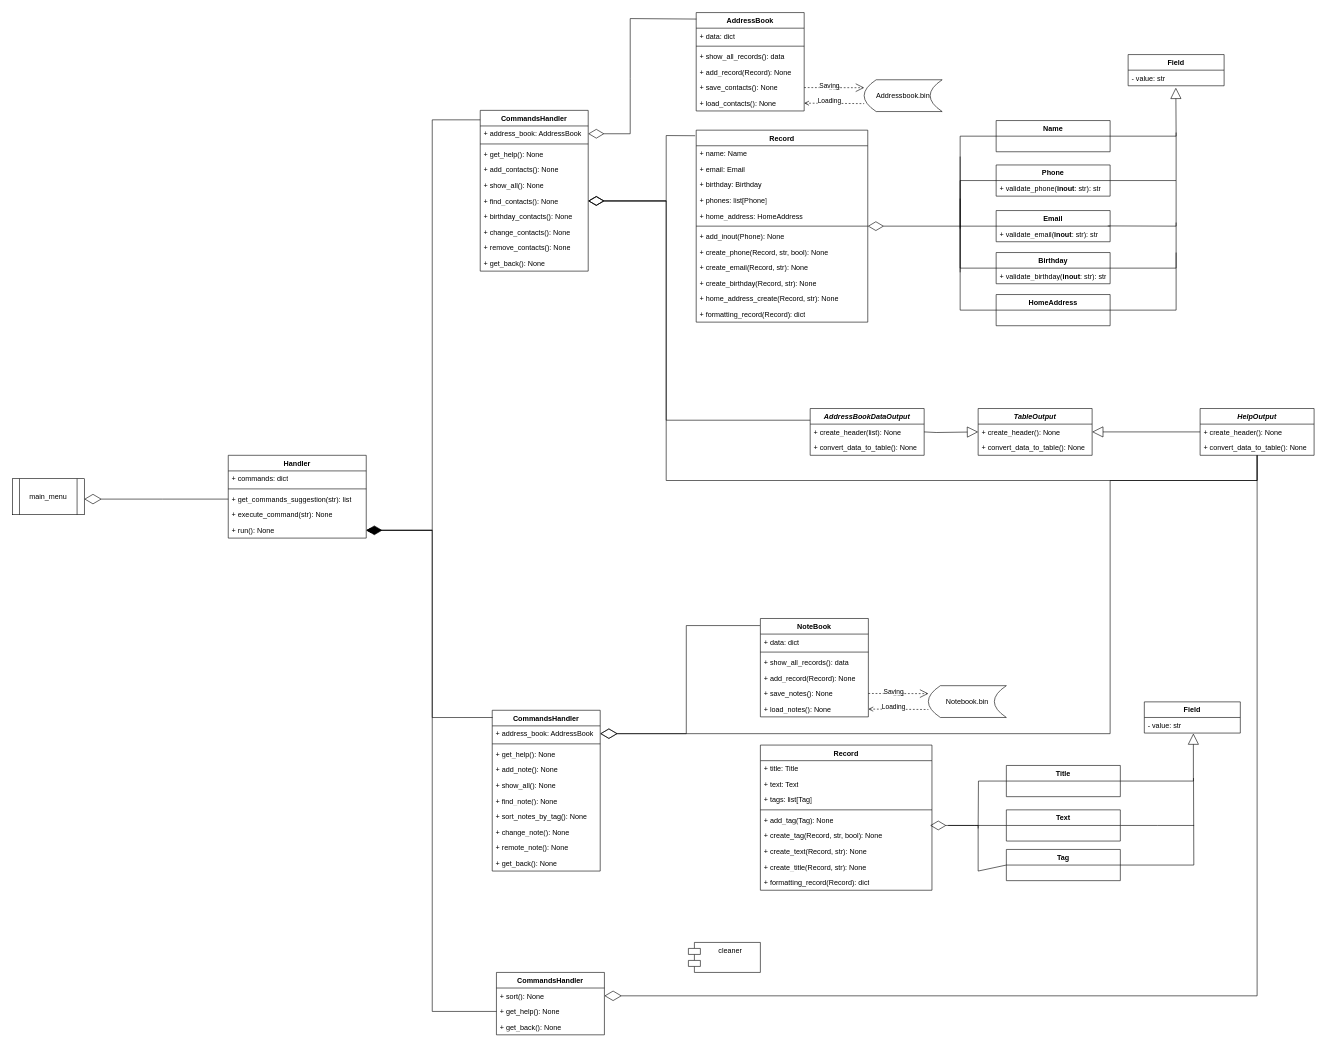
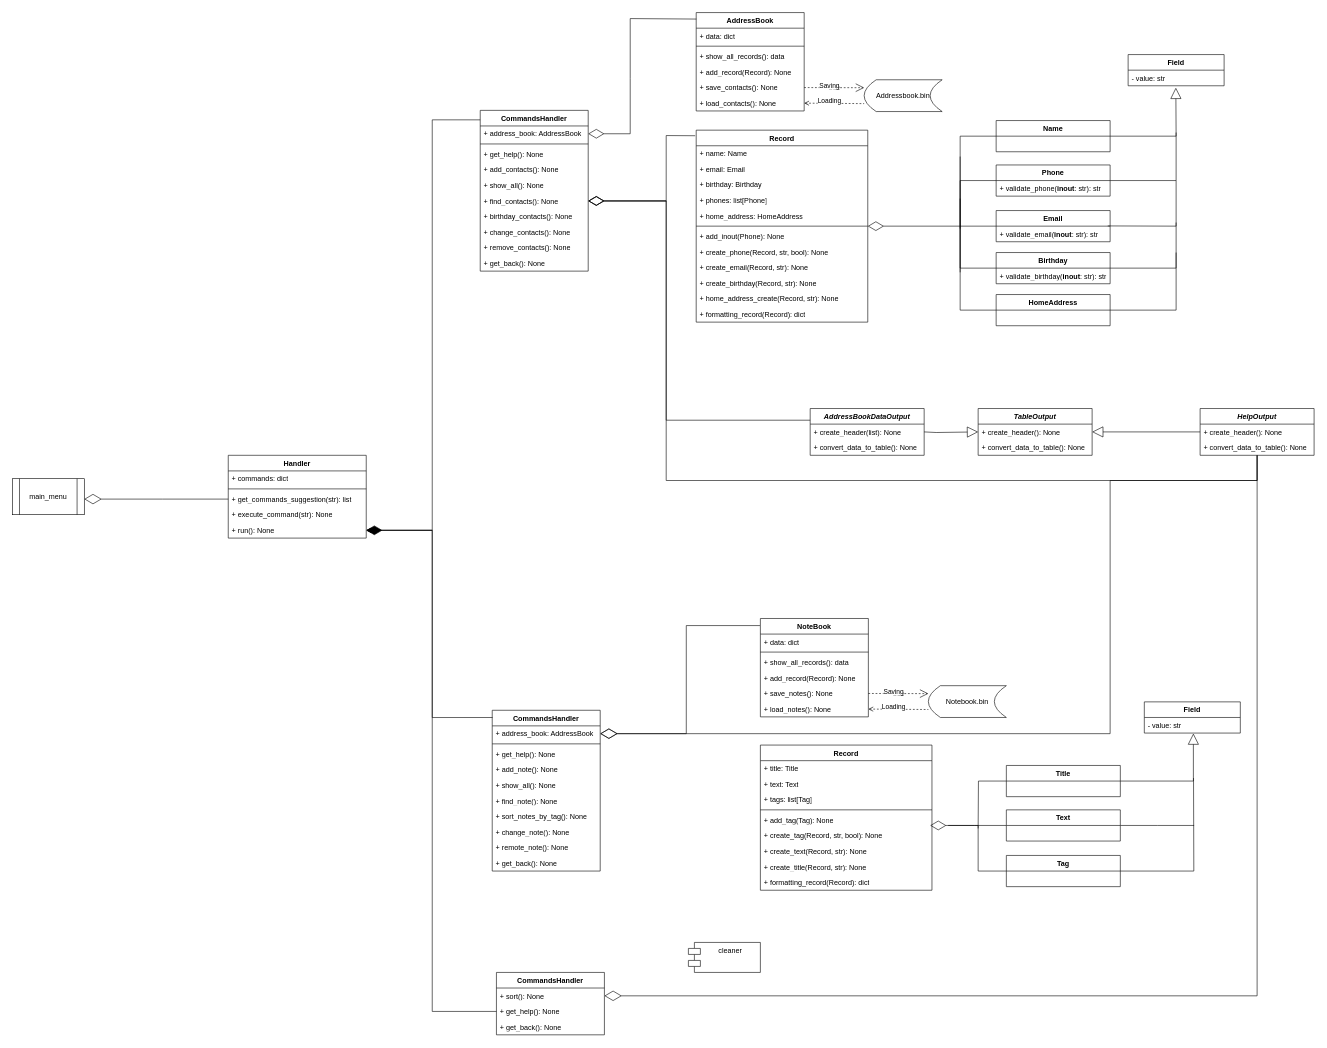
node "Tag": moved (1064, 865) -> (1064, 871)
